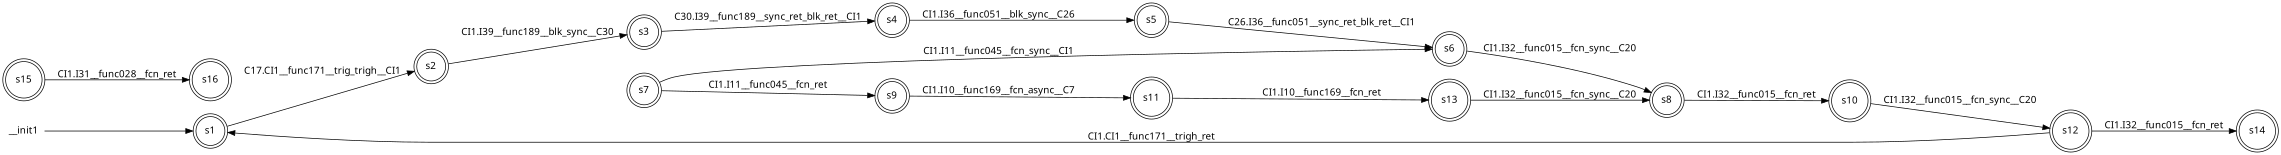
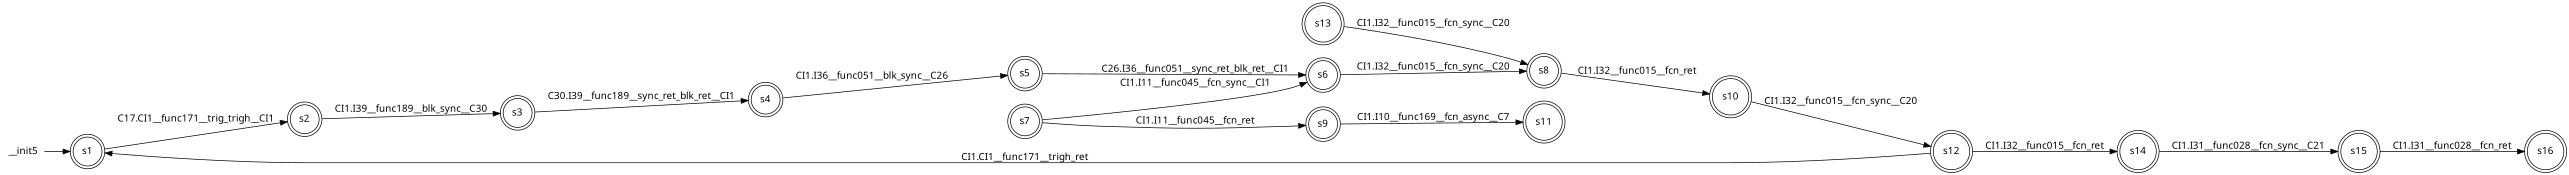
edge "s11" -> "s13": removed, label "CI1.I10__func169__fcn_ret"
node "__init1": label "__init1" -> "__init5"
edge "s14" -> "s15": added, label "CI1.I31__func028__fcn_sync__C21"
